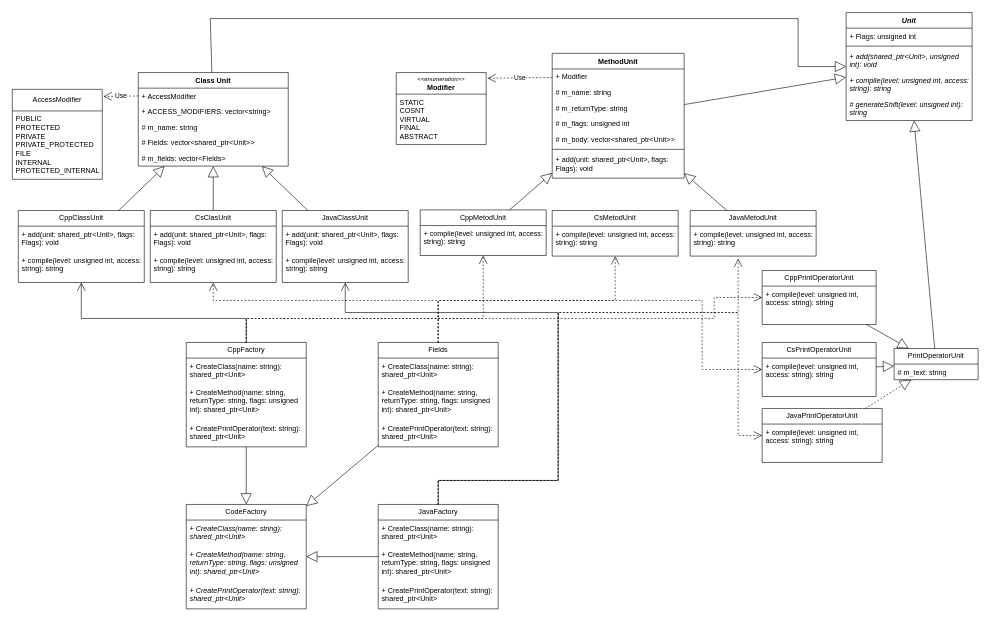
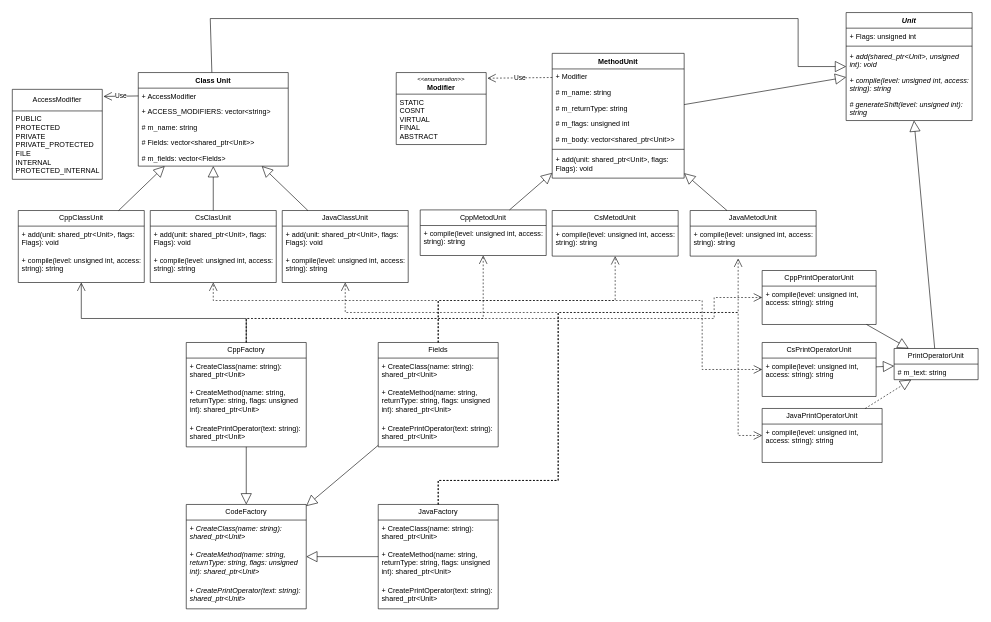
edge "+ AccessModifier" -> "AccessModifier": style dashed -> solid
edge "JavaFactory" -> "JavaClassUnit": style solid -> dashed
